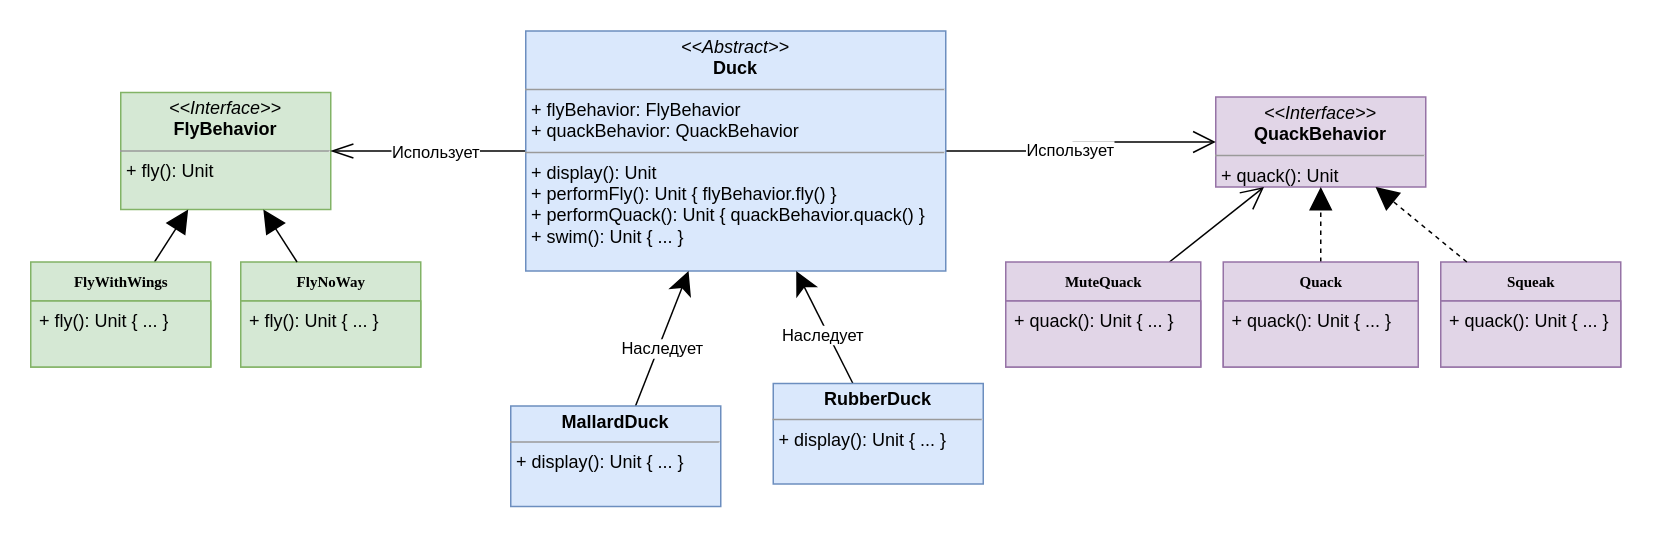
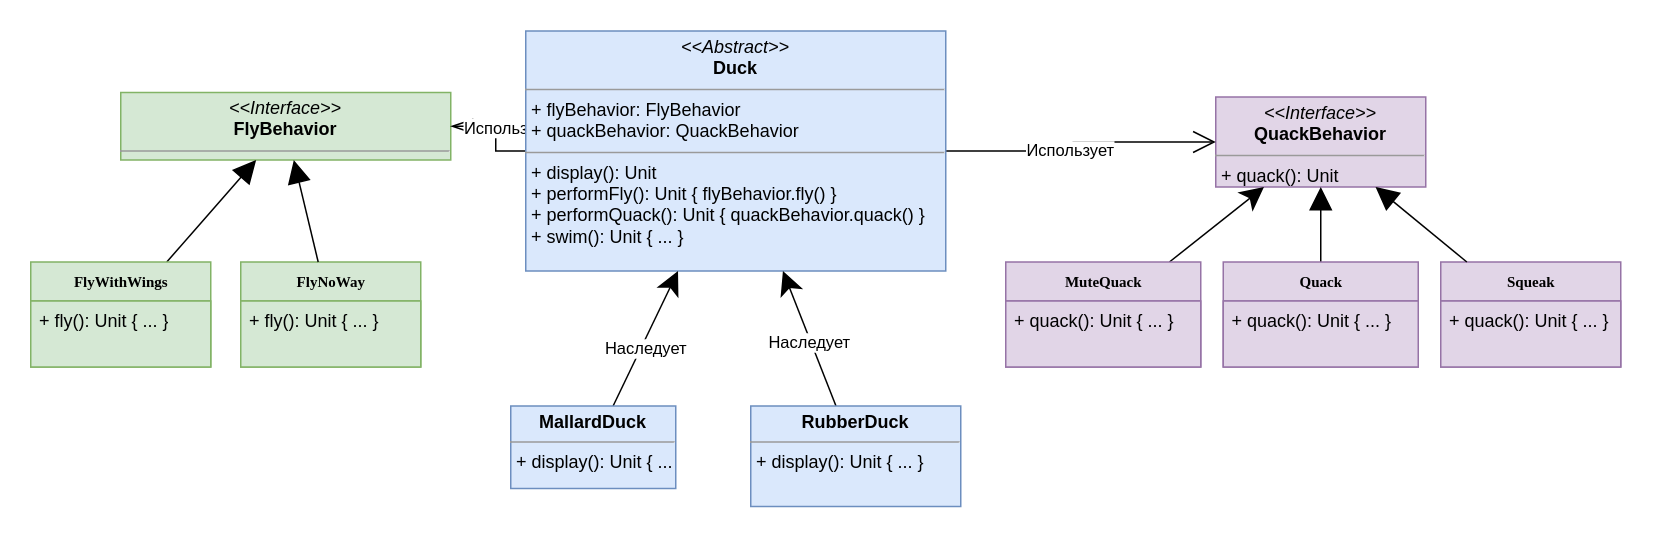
node "<<Interface>> FlyBehavior + fly(): Unit": size 210x117 -> 330x68
edge "MuteQuack" -> "<<Interface>> QuackBehavior + quack(): Unit": arrowhead open -> classic
edge "Squeak" -> "<<Interface>> QuackBehavior + quack(): Unit": style dashed -> solid
edge "Quack" -> "<<Interface>> QuackBehavior + quack(): Unit": style dashed -> solid
node "RubberDuck + display(): Unit { ... }": moved (878, 434) -> (856, 456)
node "MallardDuck + display(): Unit { ... }": size 210x101 -> 165x83
